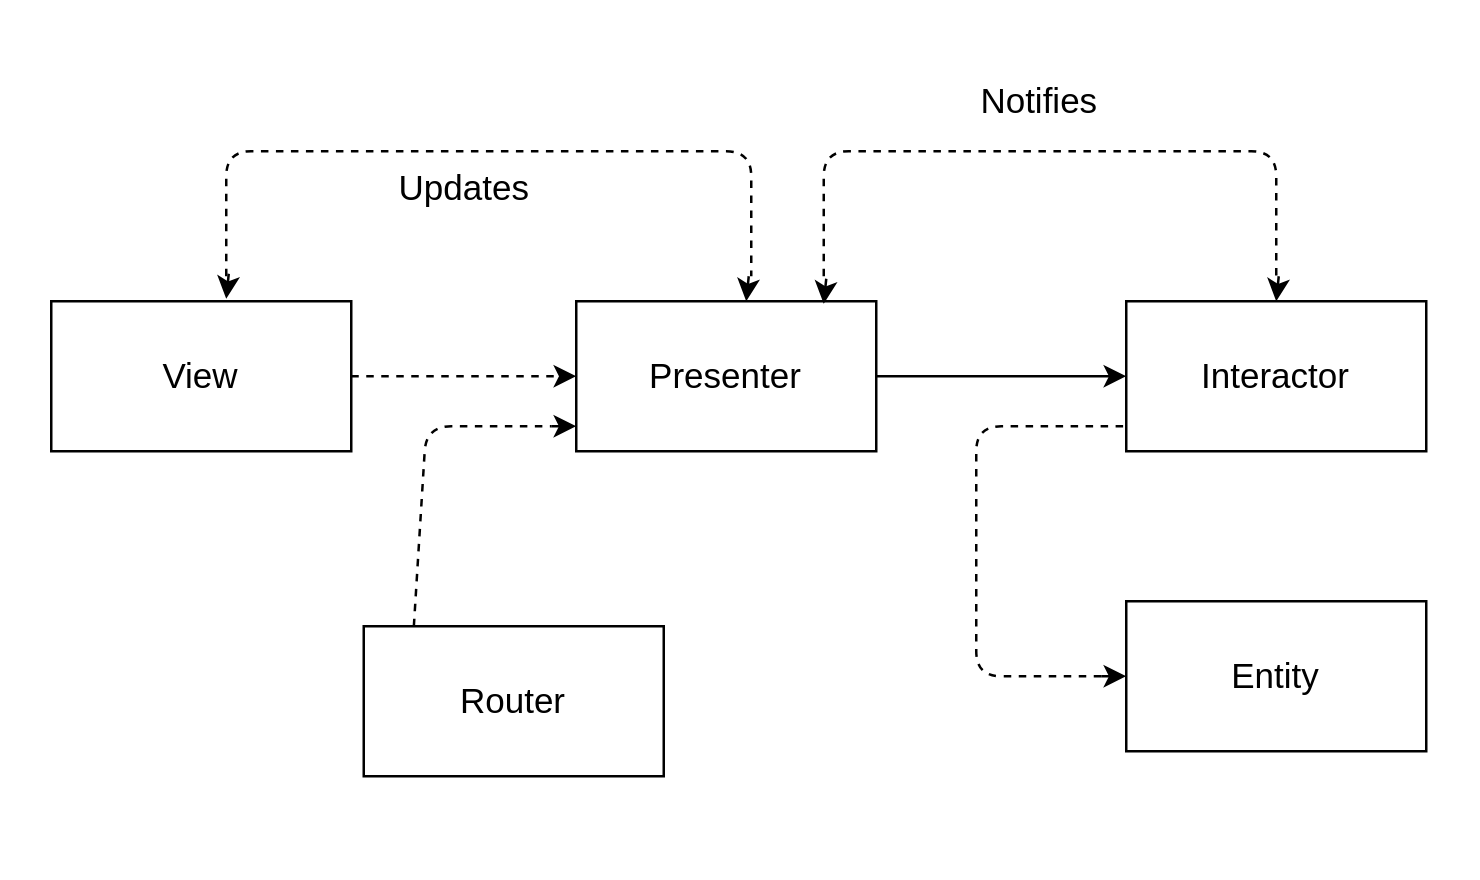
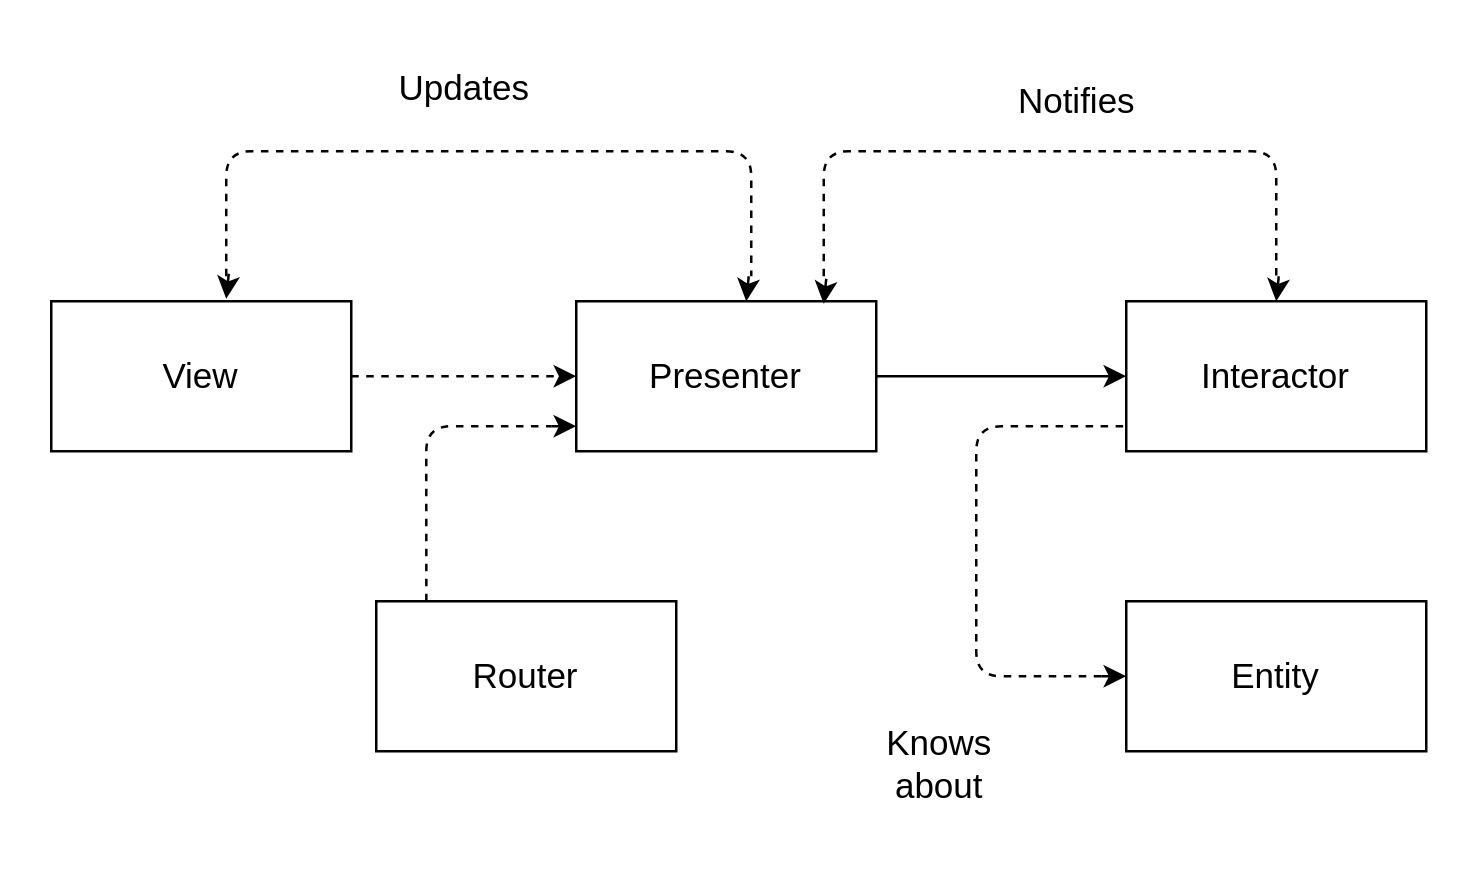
node "Notifies": moved (1039, 101) -> (1076, 101)
node "Updates": moved (464, 189) -> (464, 89)
node "Router": moved (514, 701) -> (526, 676)
node "Knows about": added
